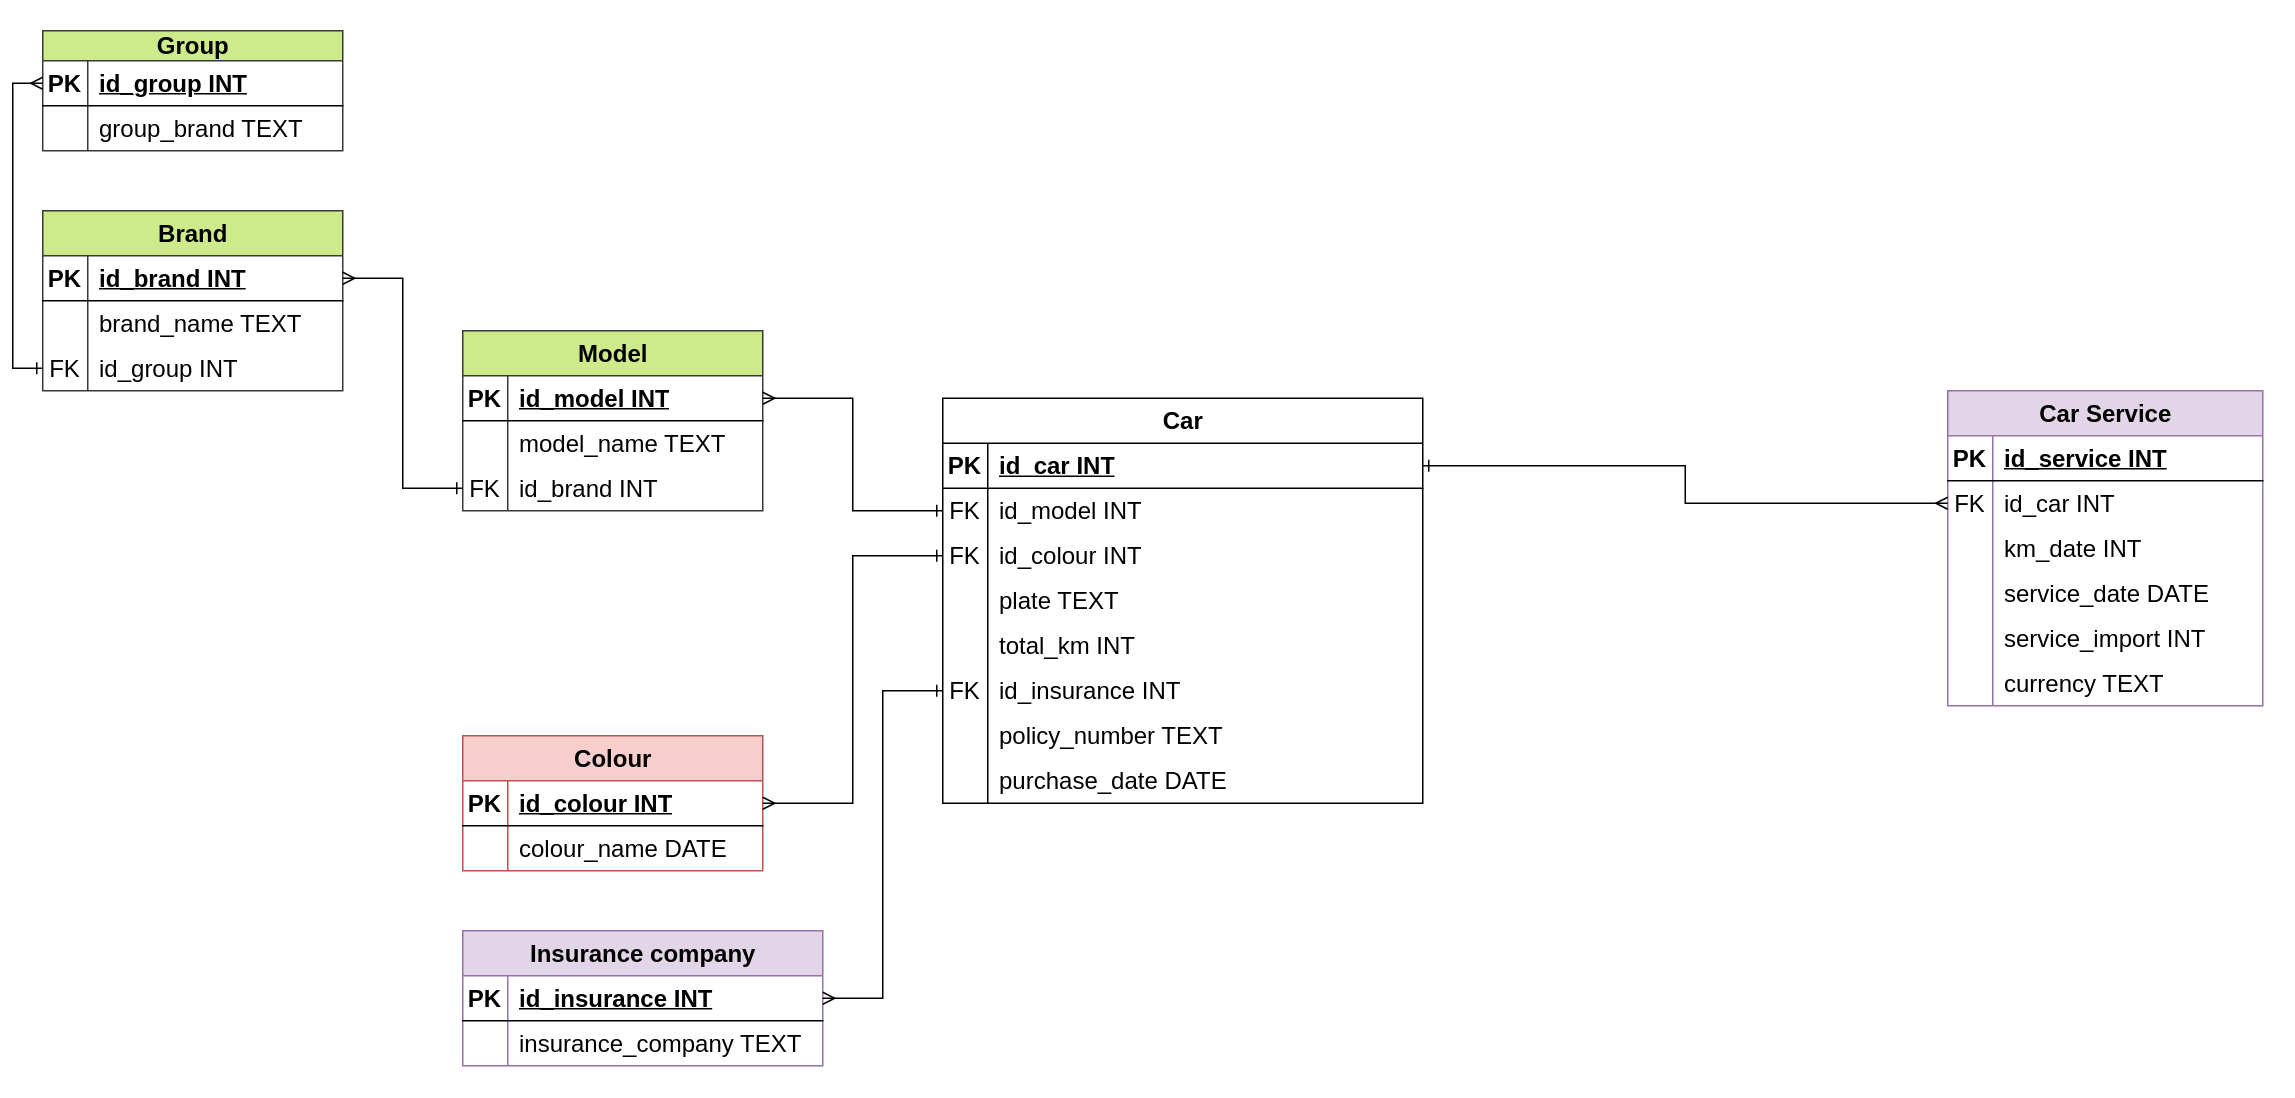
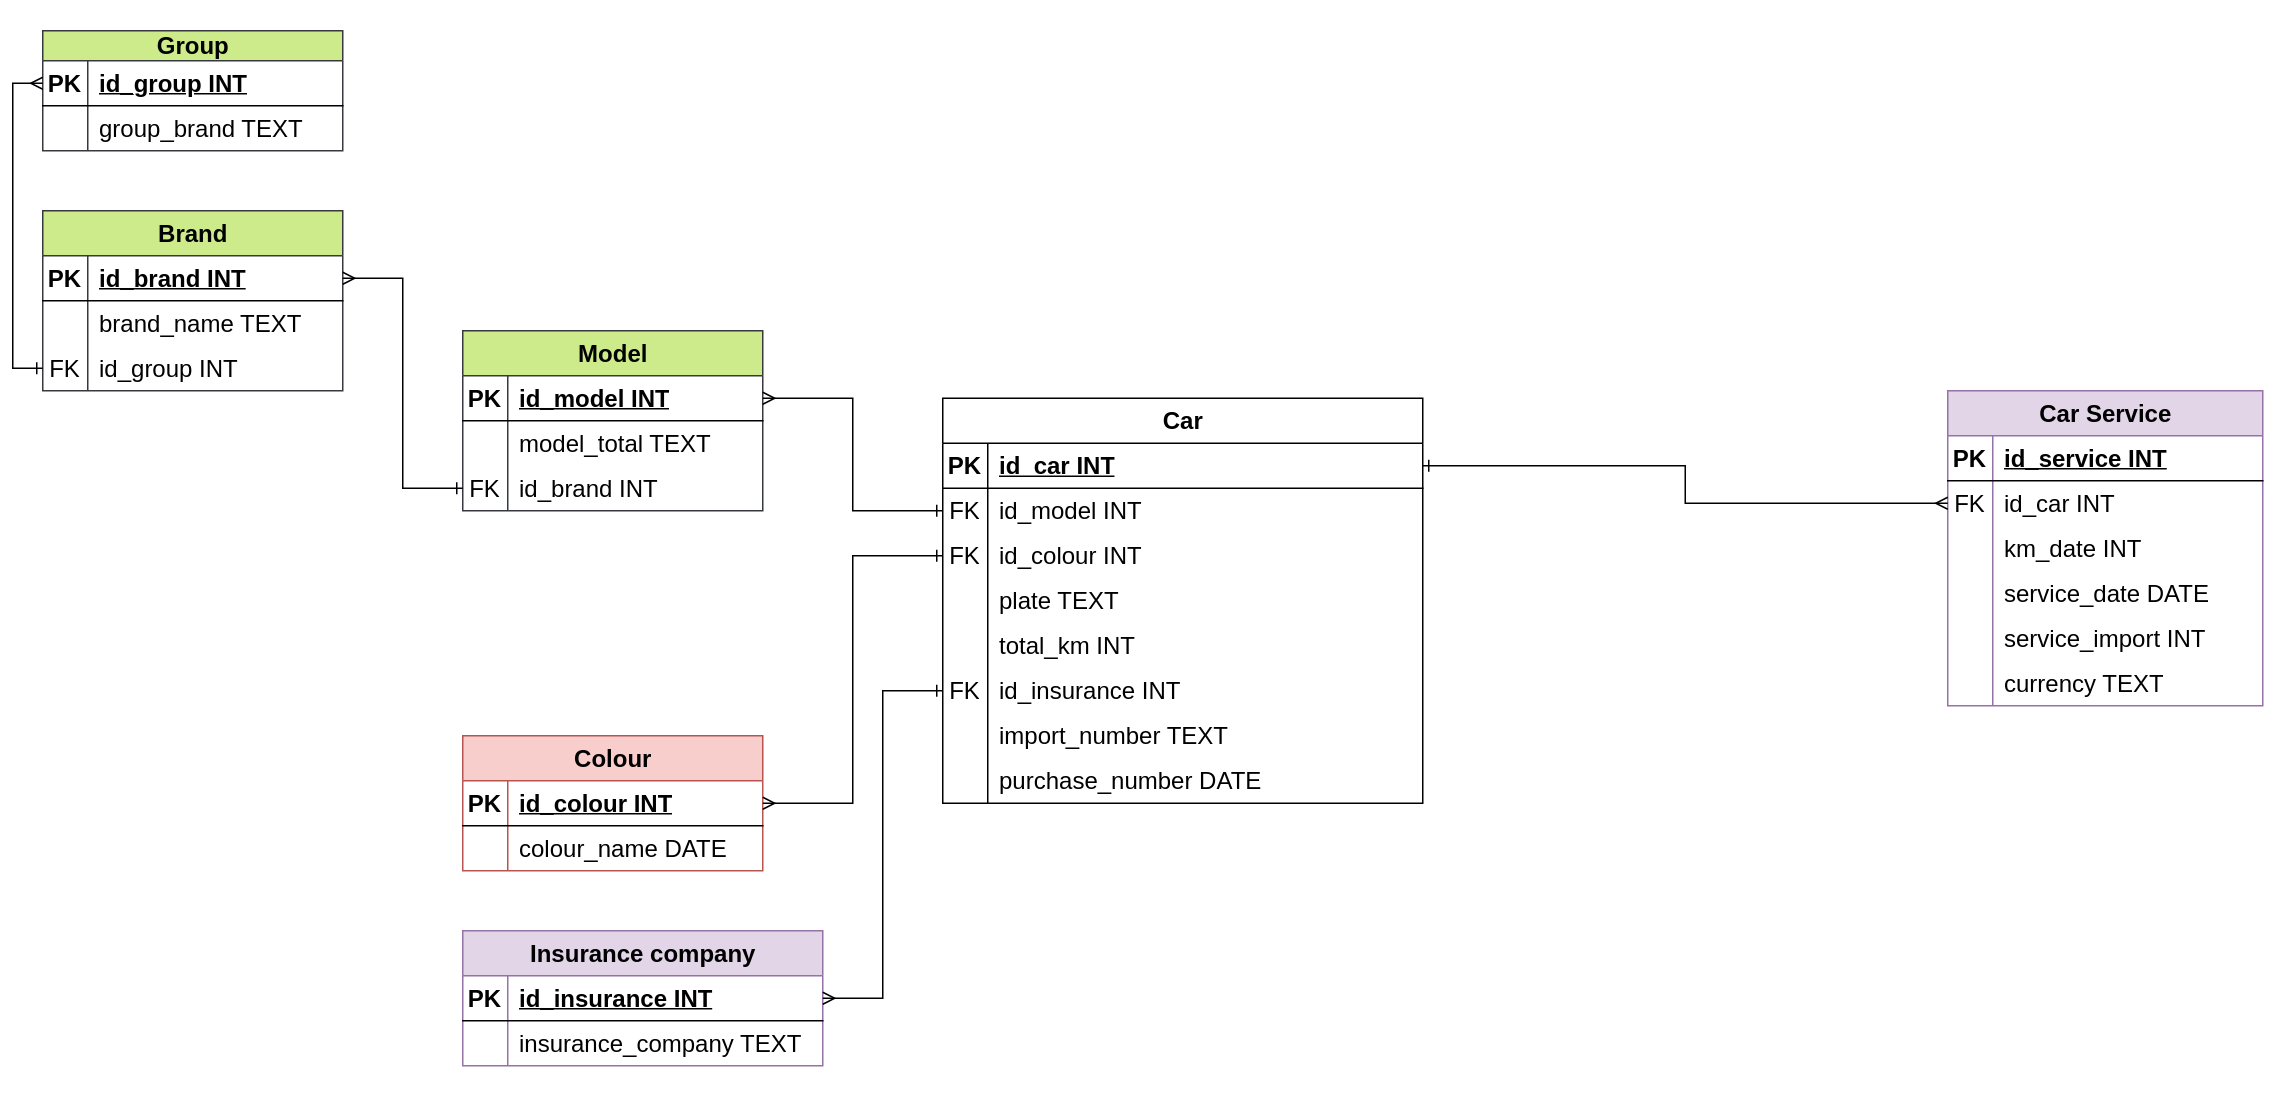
node "model_name TEXT": label "model_name TEXT" -> "model_total TEXT"
node "policy_number TEXT": label "policy_number TEXT" -> "import_number TEXT"
node "purchase_date DATE": label "purchase_date DATE" -> "purchase_number DATE"
